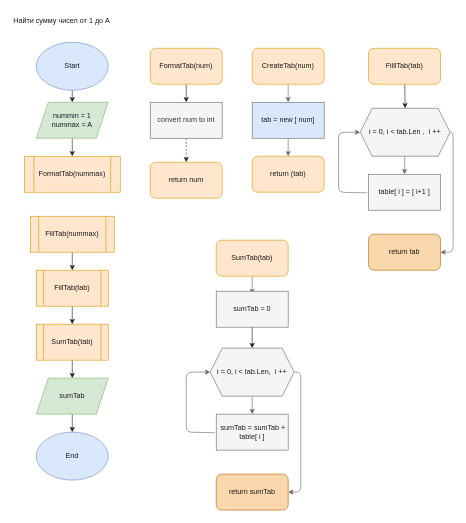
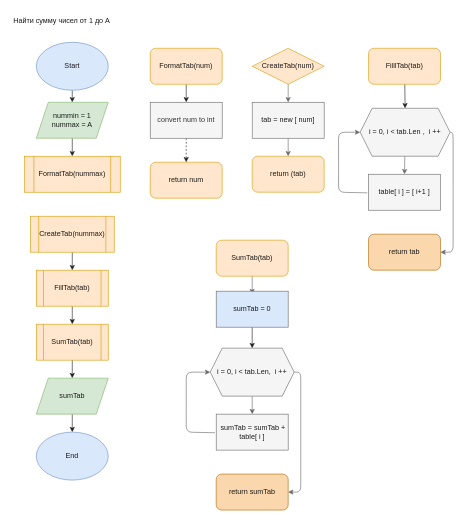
node "CreateTab(num)": shape rounded rectangle -> diamond
node "tab = new [ num]": fillcolor #dae8fc -> #f5f5f5
node "FillTab(nummax)": label "FillTab(nummax)" -> "CreateTab(nummax)"
node "sumTab = 0": fillcolor #f5f5f5 -> #dae8fc
